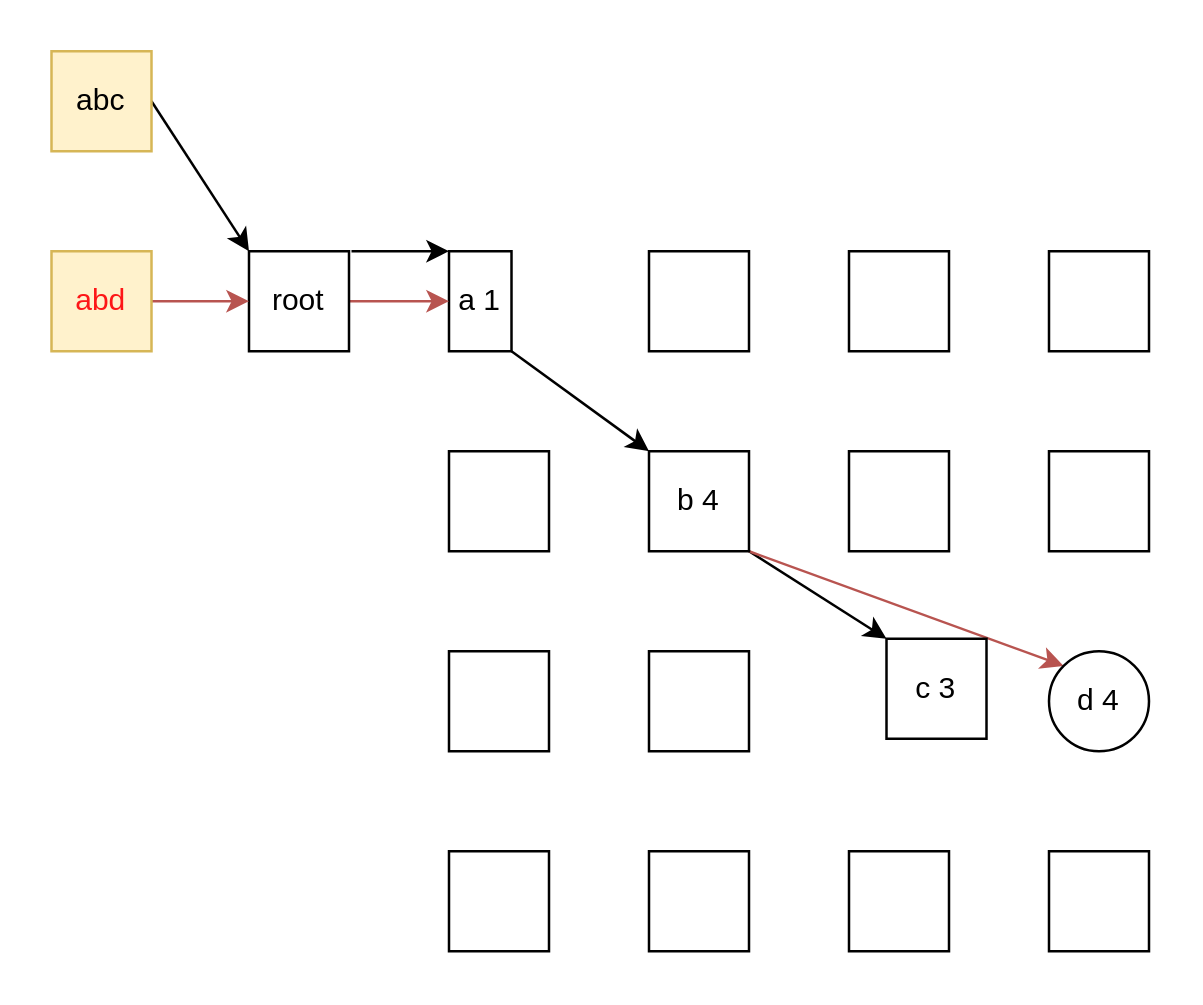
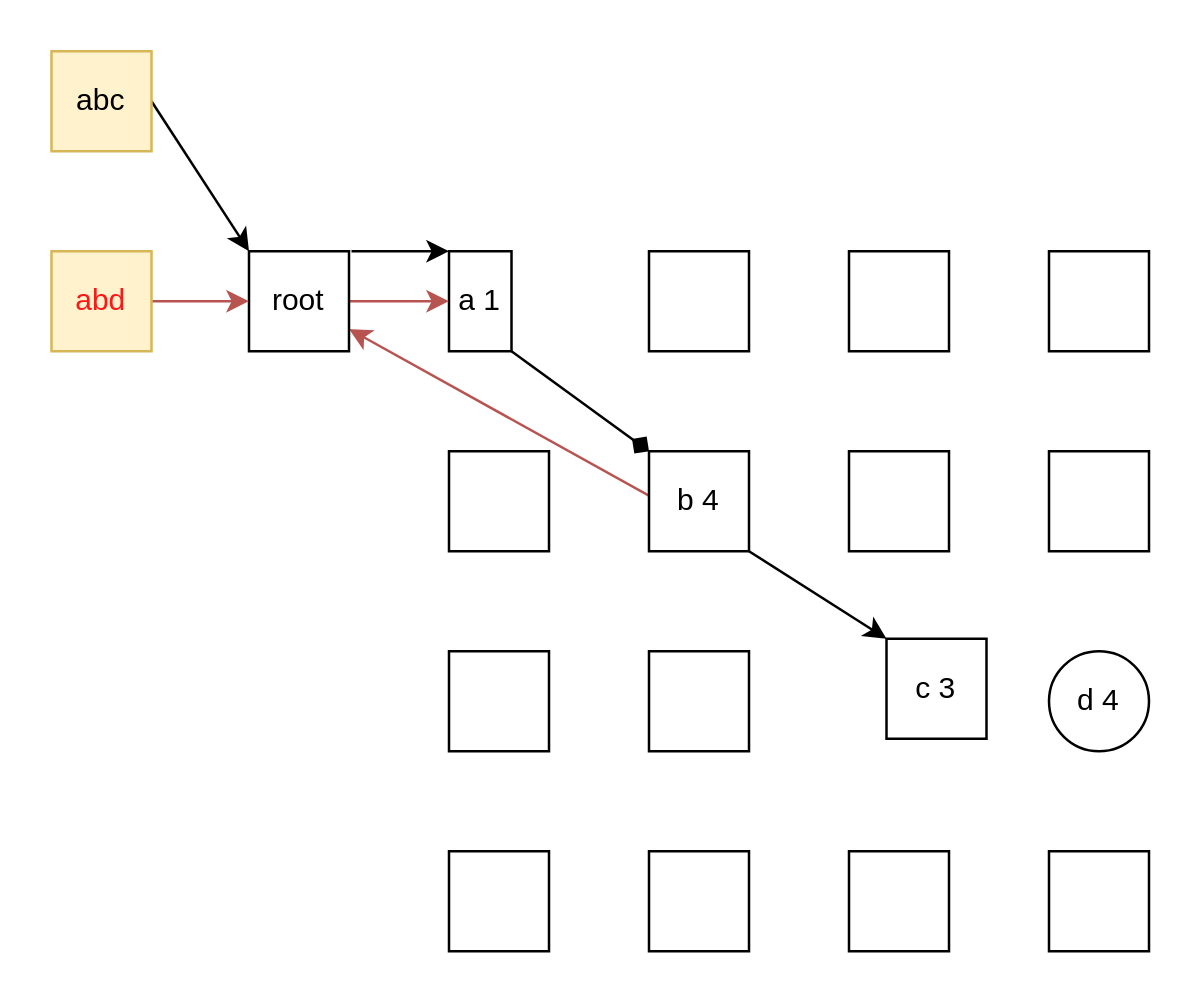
edge "a 1" -> "b 4": arrowhead classic -> diamond
edge "b 4" -> "d 4": now "b 4" -> "root"
